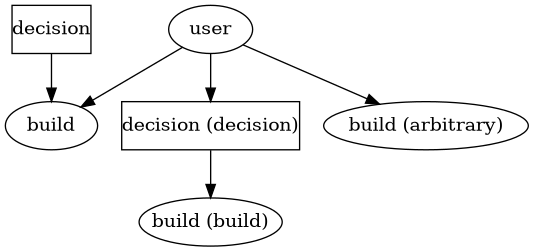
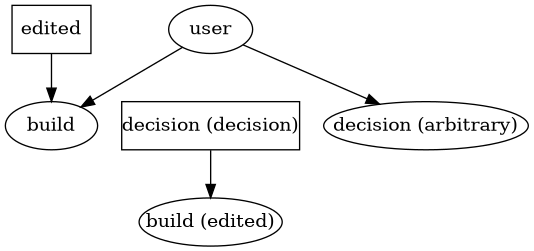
node "decision": label "decision" -> "edited"
edge "user" -> "decision (decision)": removed
node "build (arbitrary)": label "build (arbitrary)" -> "decision (arbitrary)"
node "build (build)": label "build (build)" -> "build (edited)"
